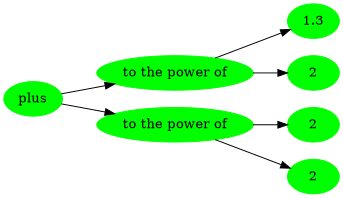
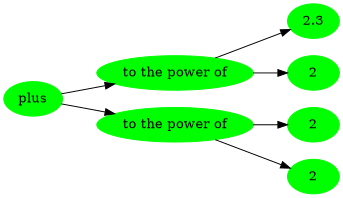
node "1.3": label "1.3" -> "2.3"
